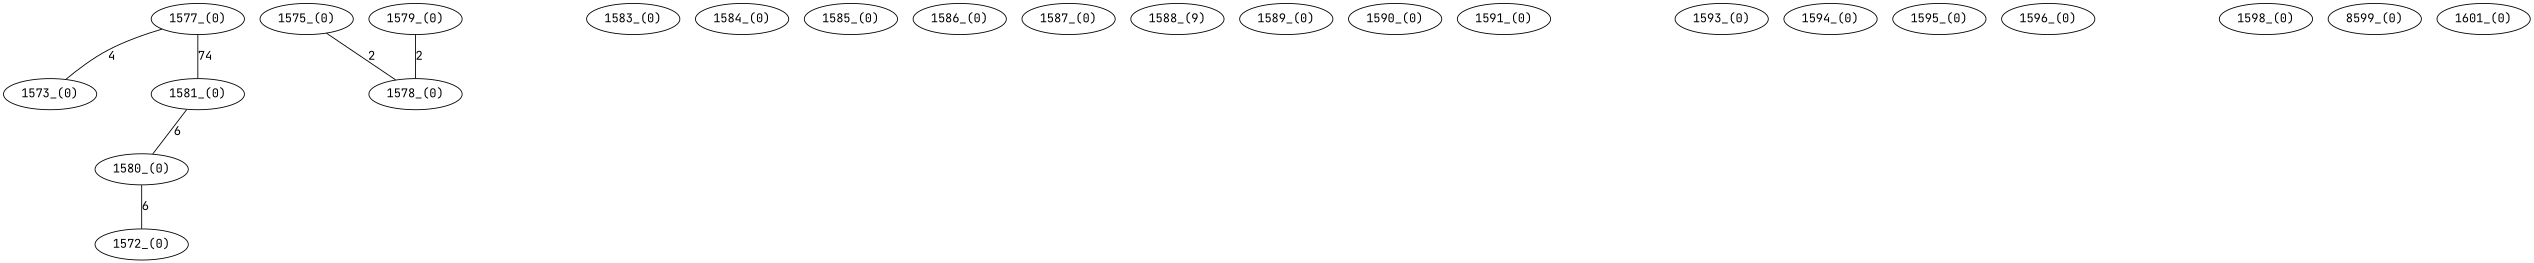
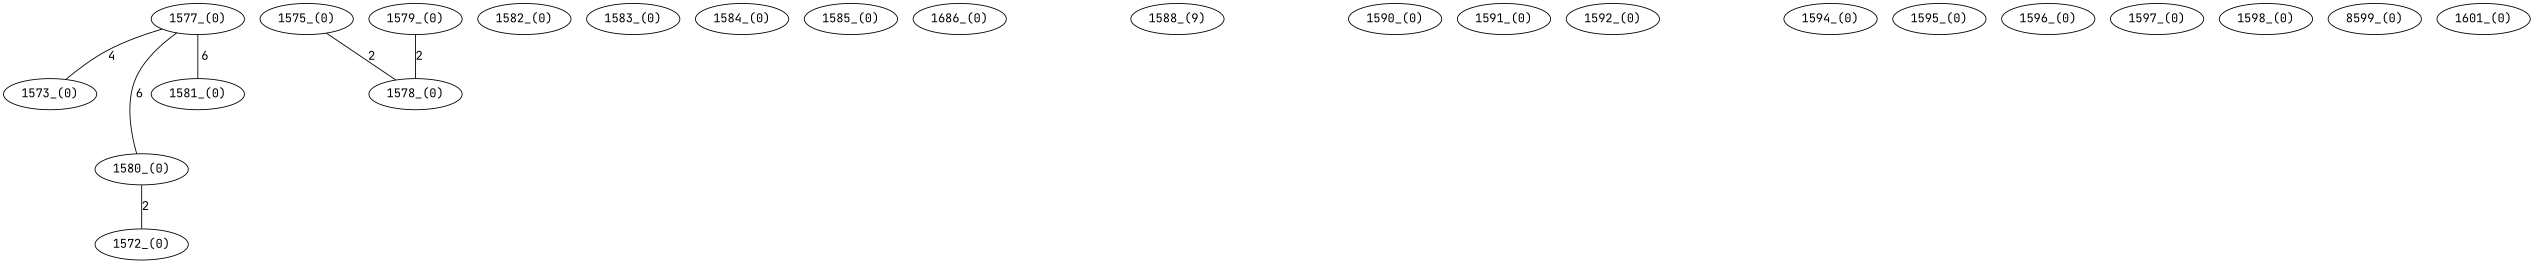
node "1582_(0)": added
node "1586_(0)": label "1586_(0)" -> "1686_(0)"
node "1587_(0)": removed
node "1589_(0)": removed
node "1592_(0)": added
node "1593_(0)": removed
node "1597_(0)": added
edge "1577_(0)" -- "1581_(0)": label "74" -> "6"
edge "1581_(0)" -- "1580_(0)": now "1577_(0)" -- "1580_(0)"
edge "1580_(0)" -- "1572_(0)": label "6" -> "2"
